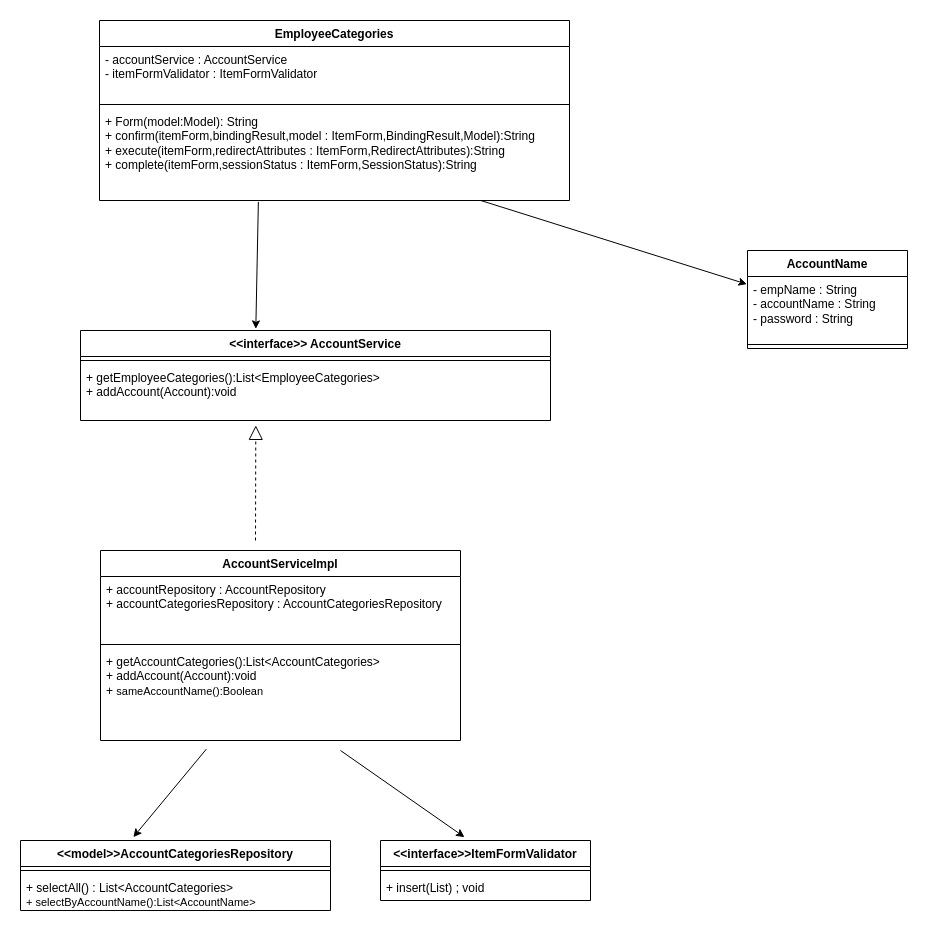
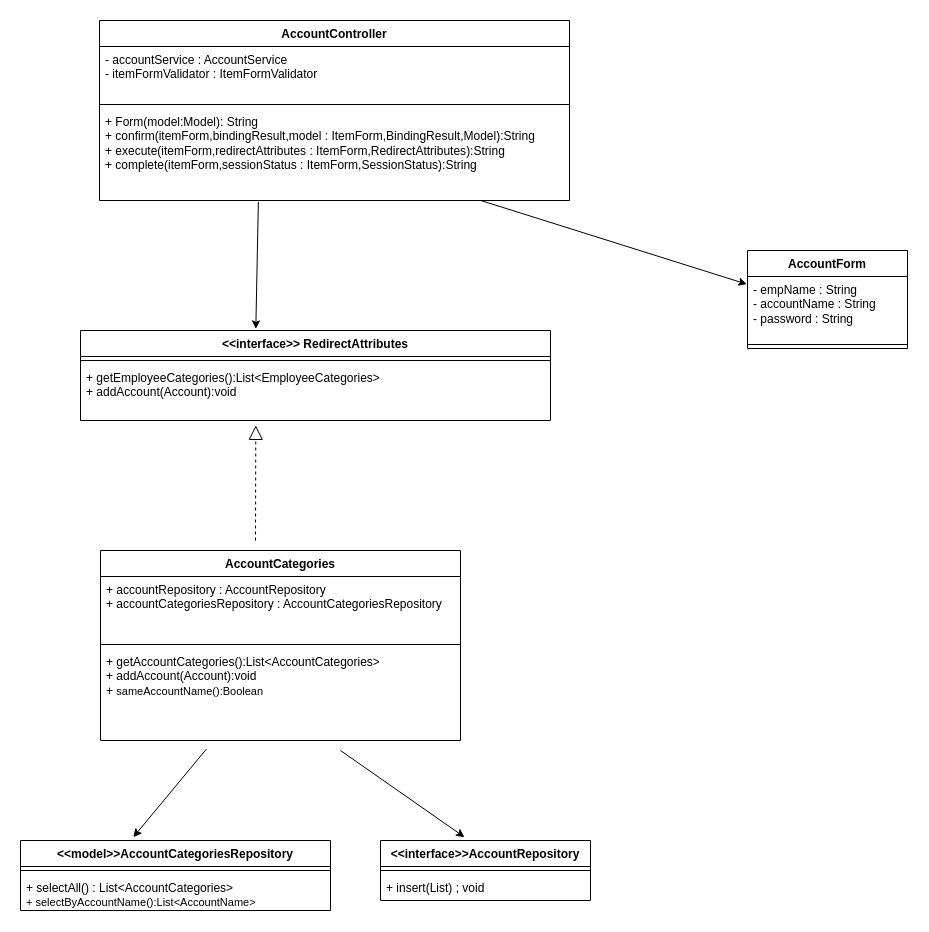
node "EmployeeCategories": label "EmployeeCategories" -> "AccountController"
node "AccountName": label "AccountName" -> "AccountForm"
node "<<interface>> AccountService": label "<<interface>> AccountService" -> "<<interface>> RedirectAttributes"
node "AccountServiceImpl": label "AccountServiceImpl" -> "AccountCategories"
node "<<interface>>ItemFormValidator": label "<<interface>>ItemFormValidator" -> "<<interface>>AccountRepository"
